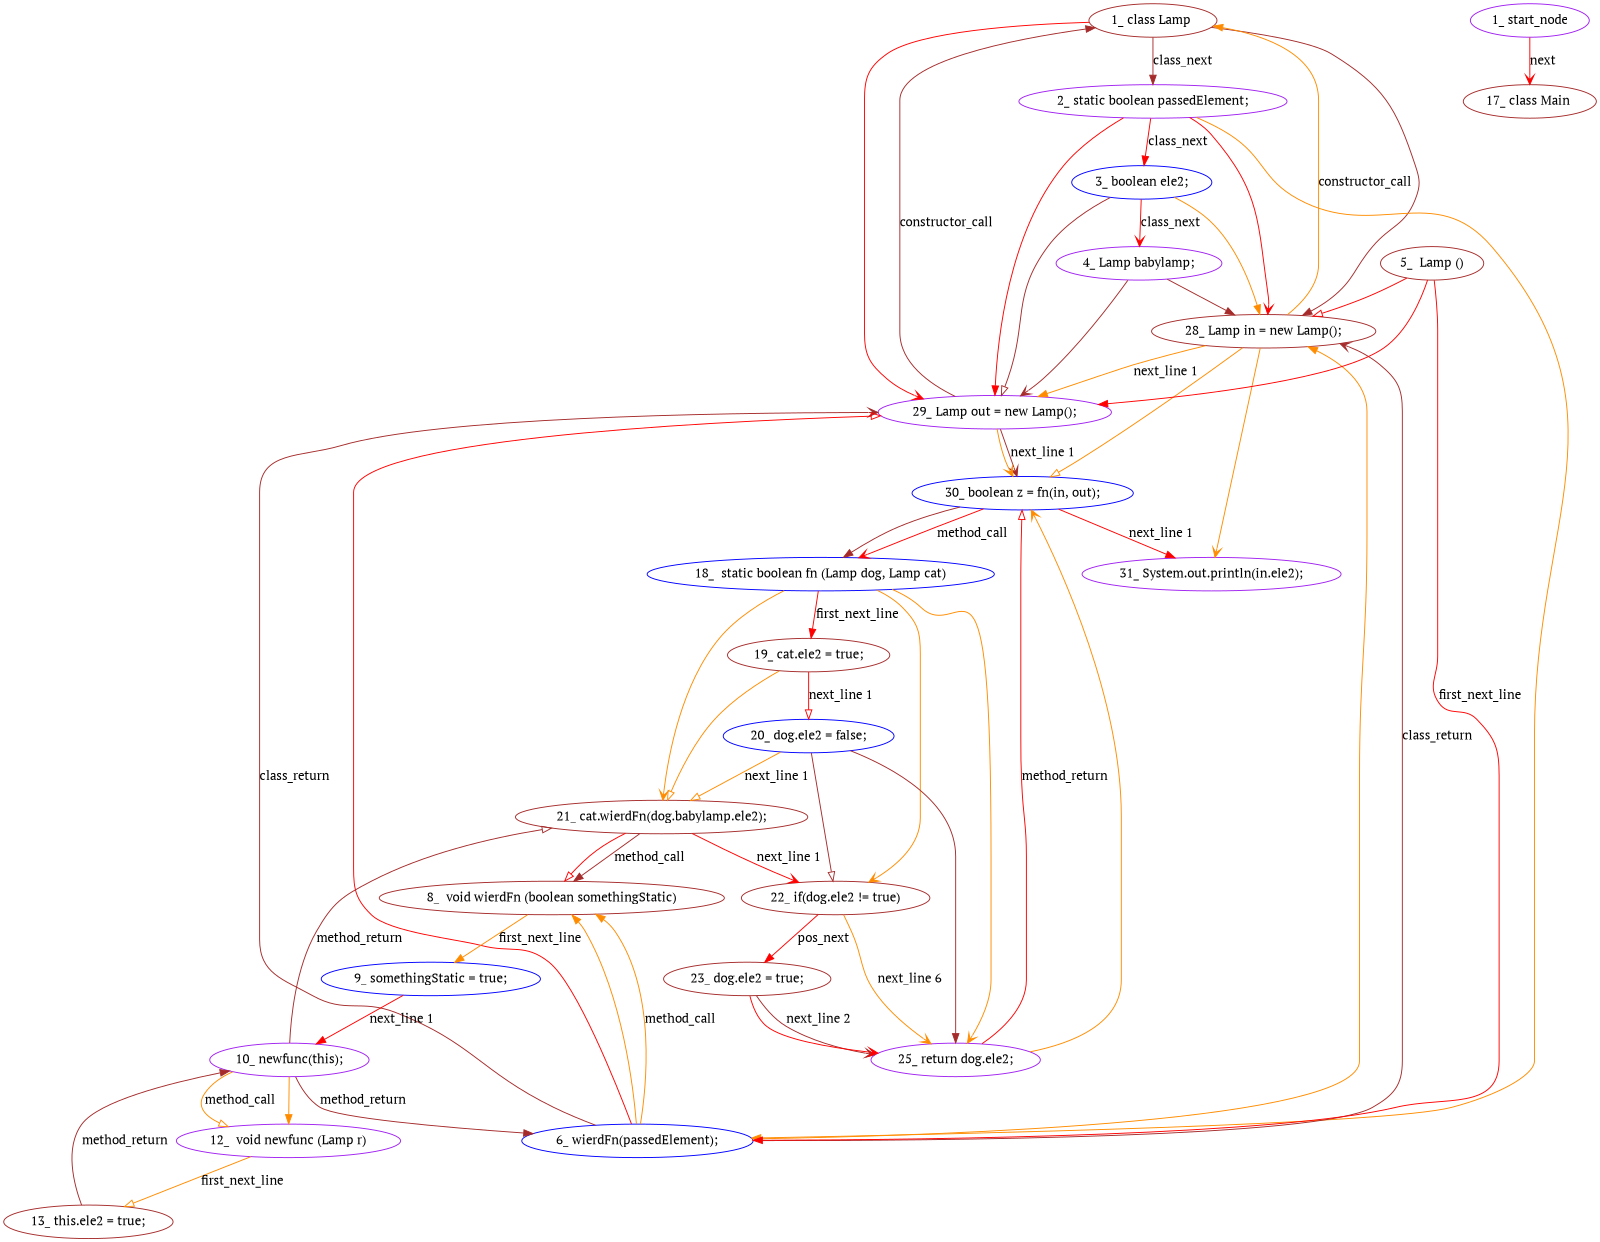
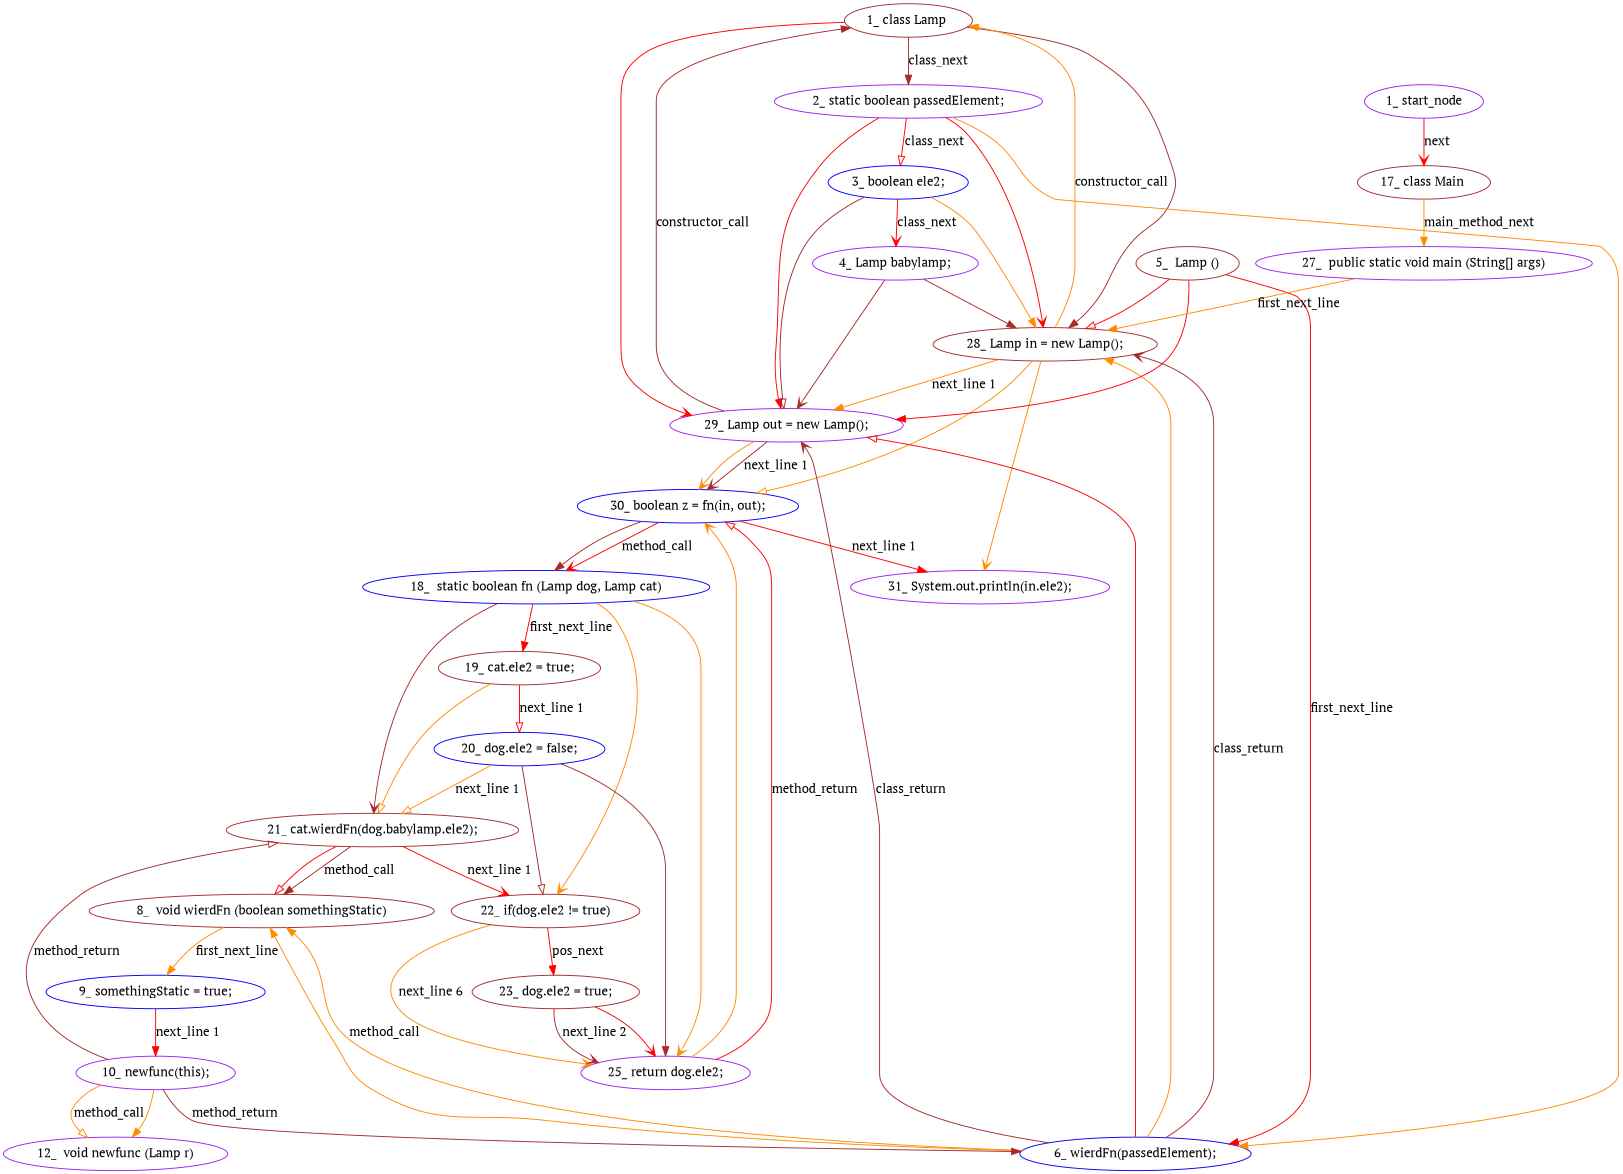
edge "2_ static boolean passedElement;" -> "3_ boolean ele2;": arrowhead normal -> onormal
node "27_  public static void main (String[] args)": added
edge "18_  static boolean fn (Lamp dog, Lamp cat)" -> "21_ cat.wierdFn(dog.babylamp.ele2);": color darkorange -> brown
node "13_ this.ele2 = true;": removed
